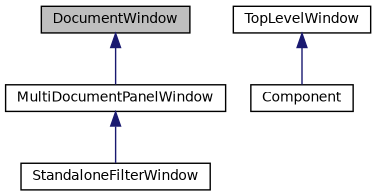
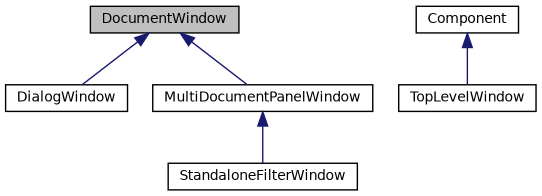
edge "Component" -> "TopLevelWindow": reversed
node "DialogWindow": added
